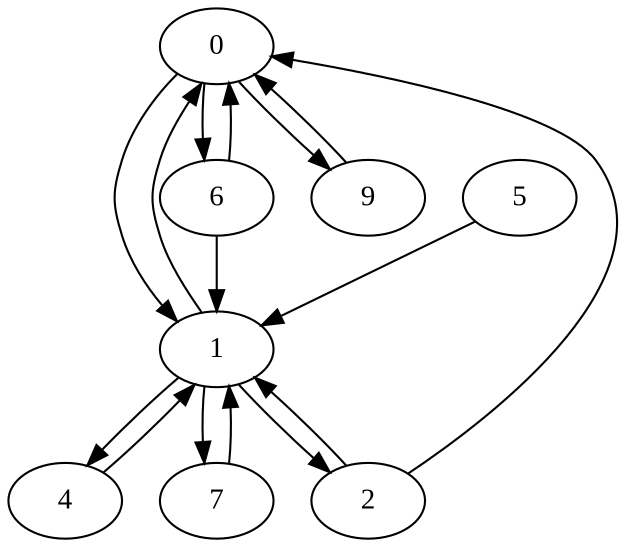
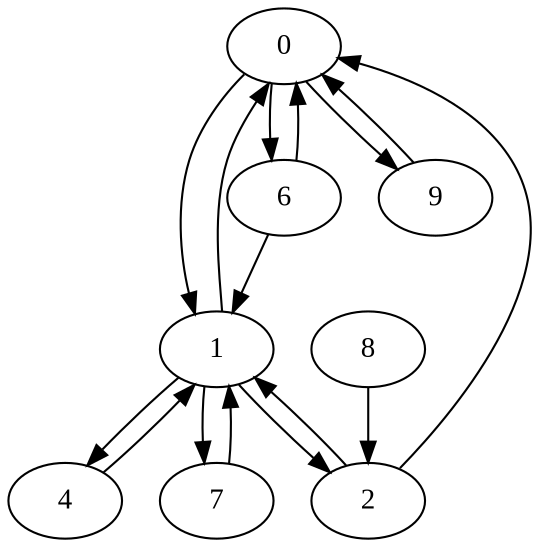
node "5": removed
node "8": added
